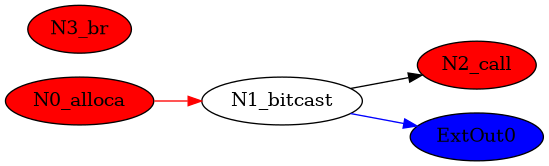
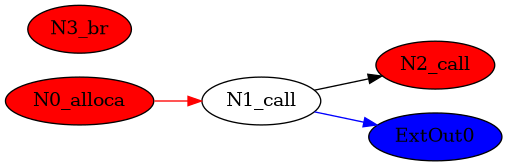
node "N1_bitcast": label "N1_bitcast" -> "N1_call"
